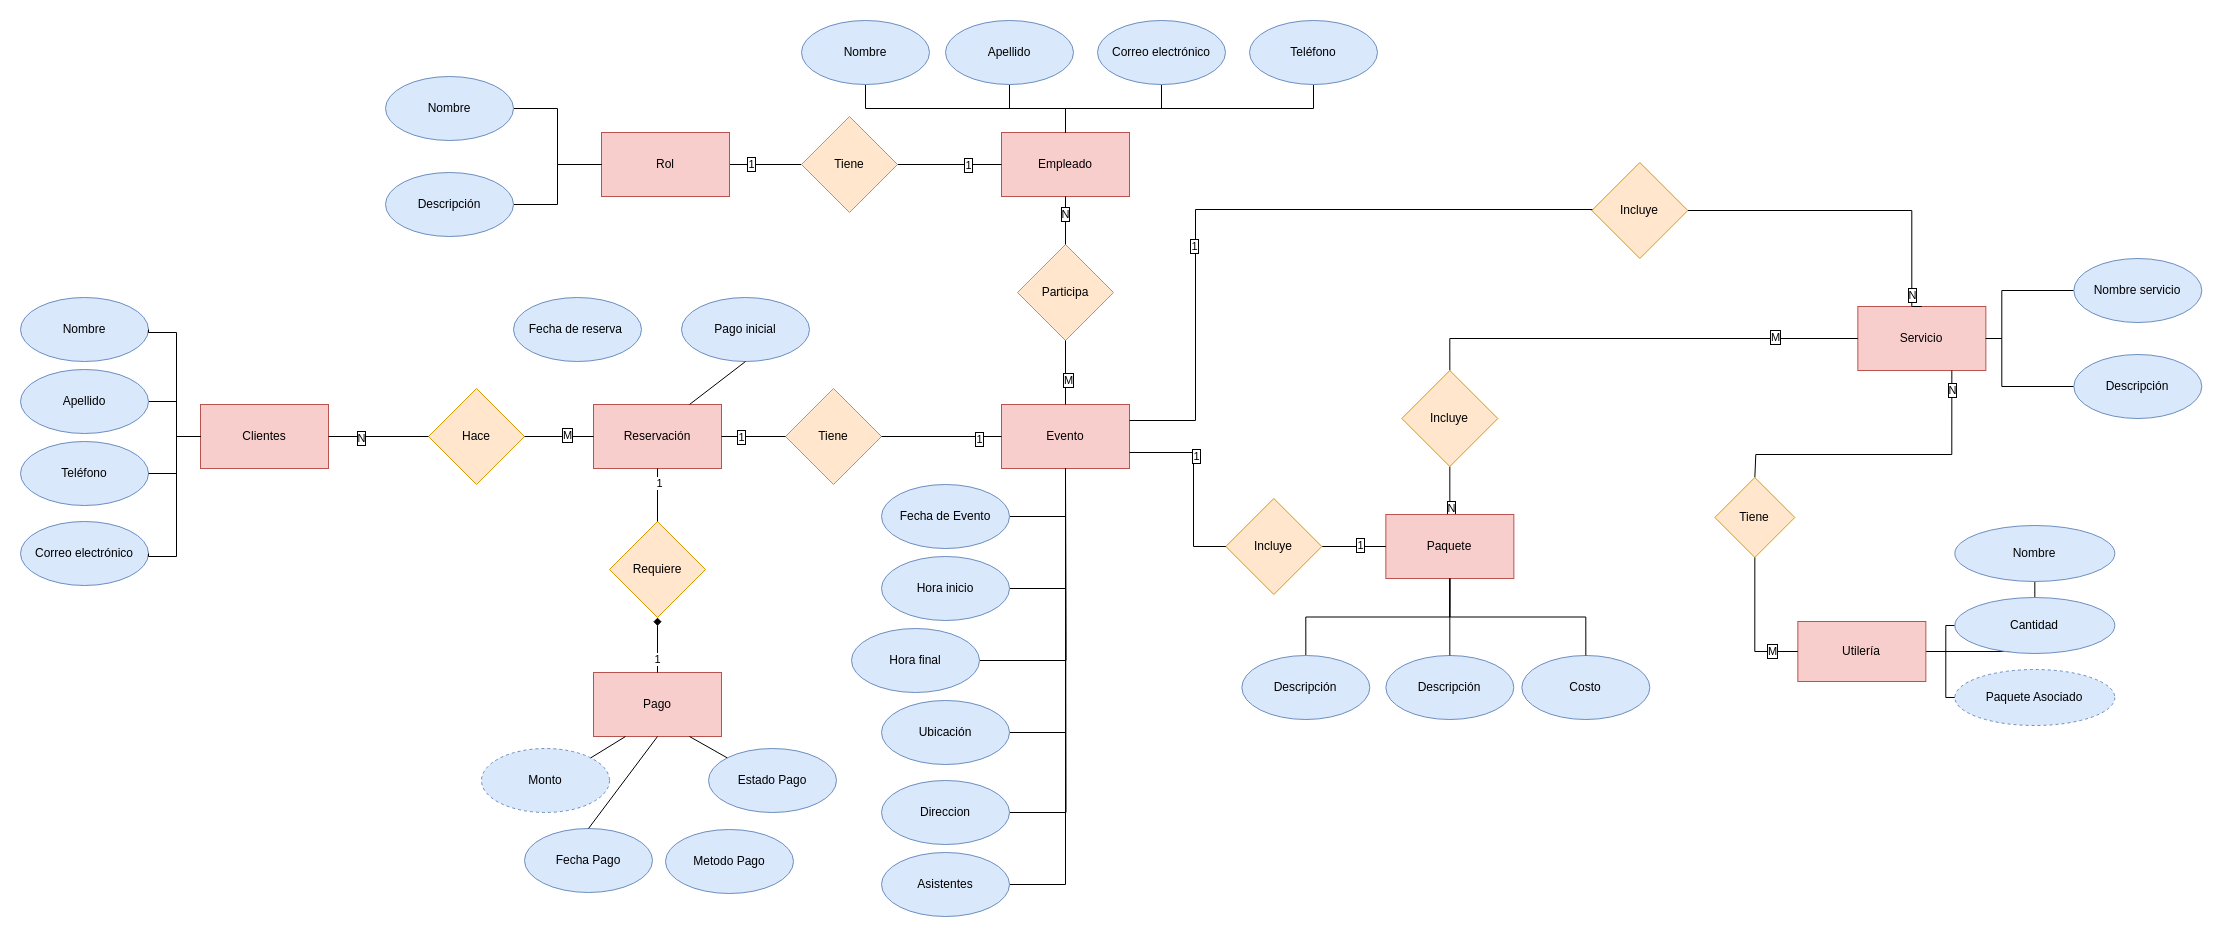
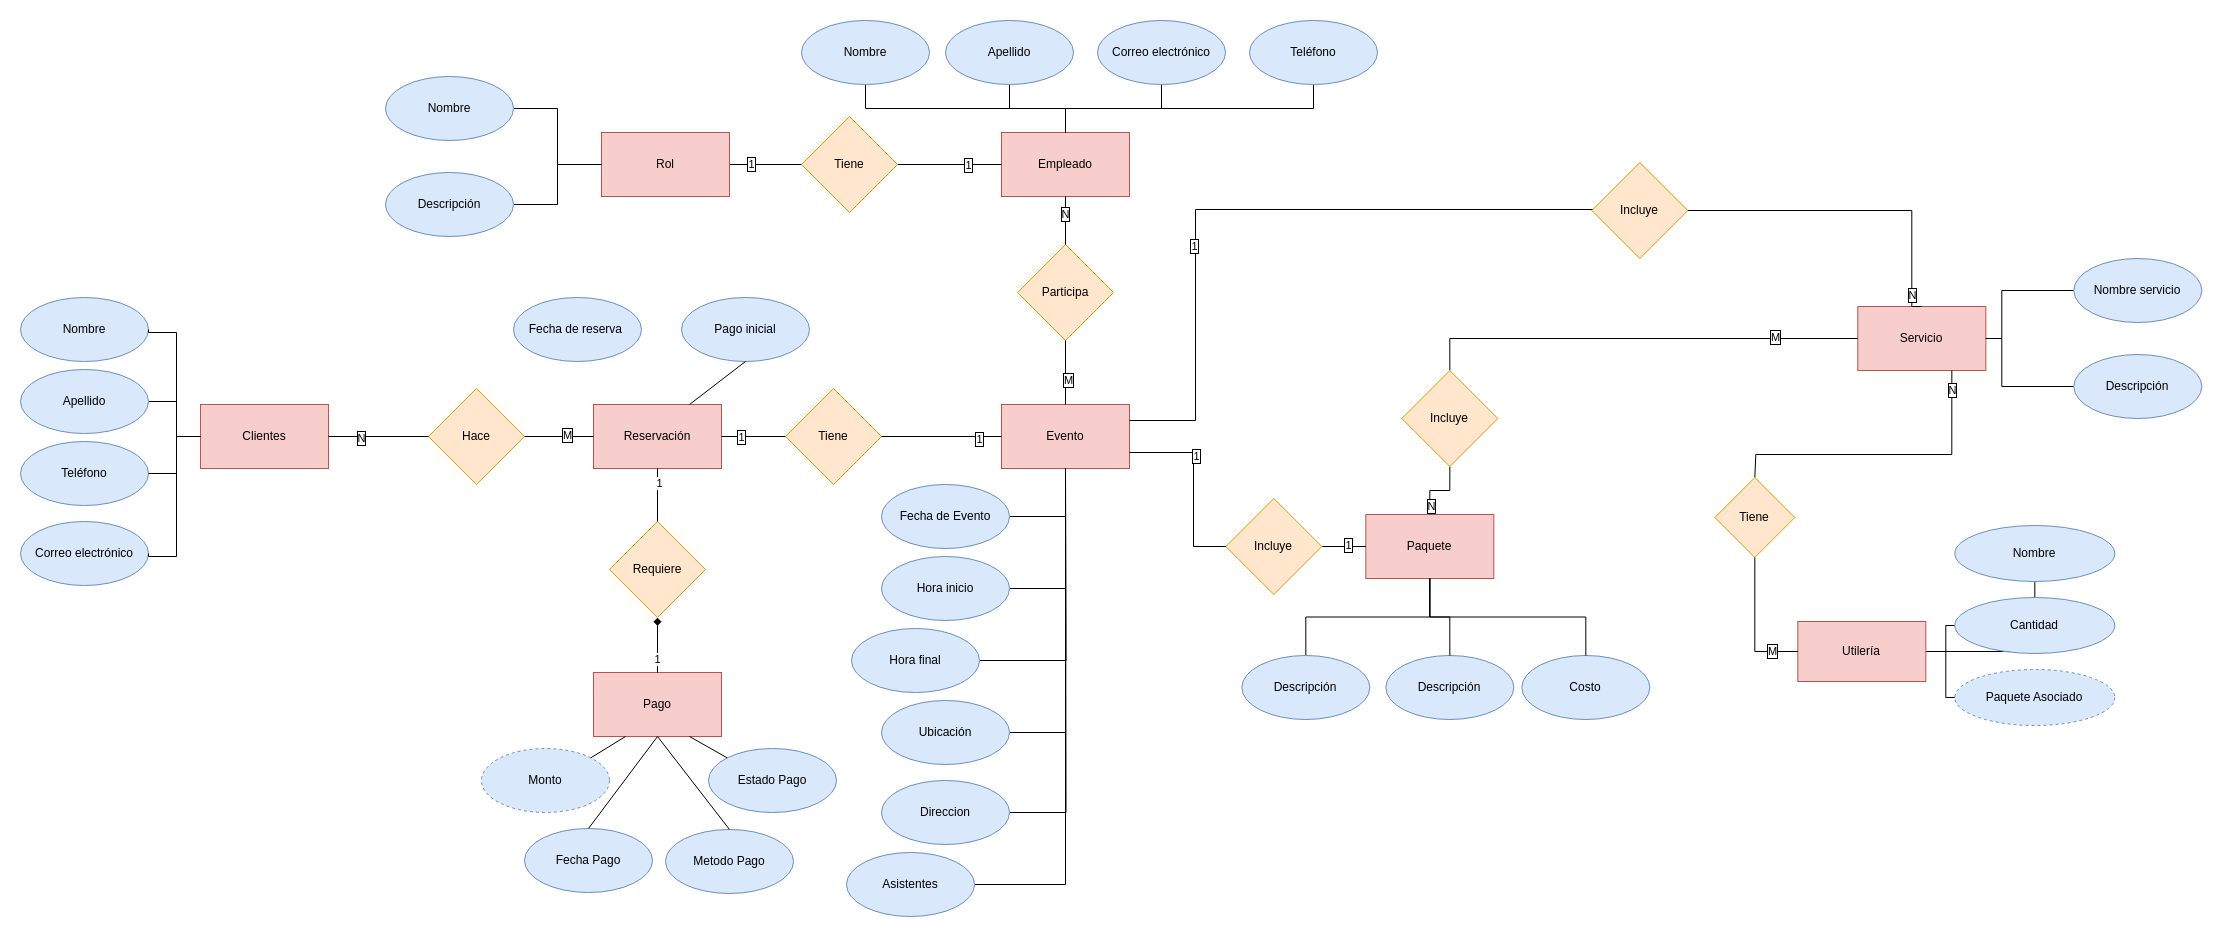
node "Paquete": moved (1450, 546) -> (1430, 546)
edge "Pago" -- "Metodo Pago": added
node "Asistentes": moved (946, 885) -> (911, 885)
